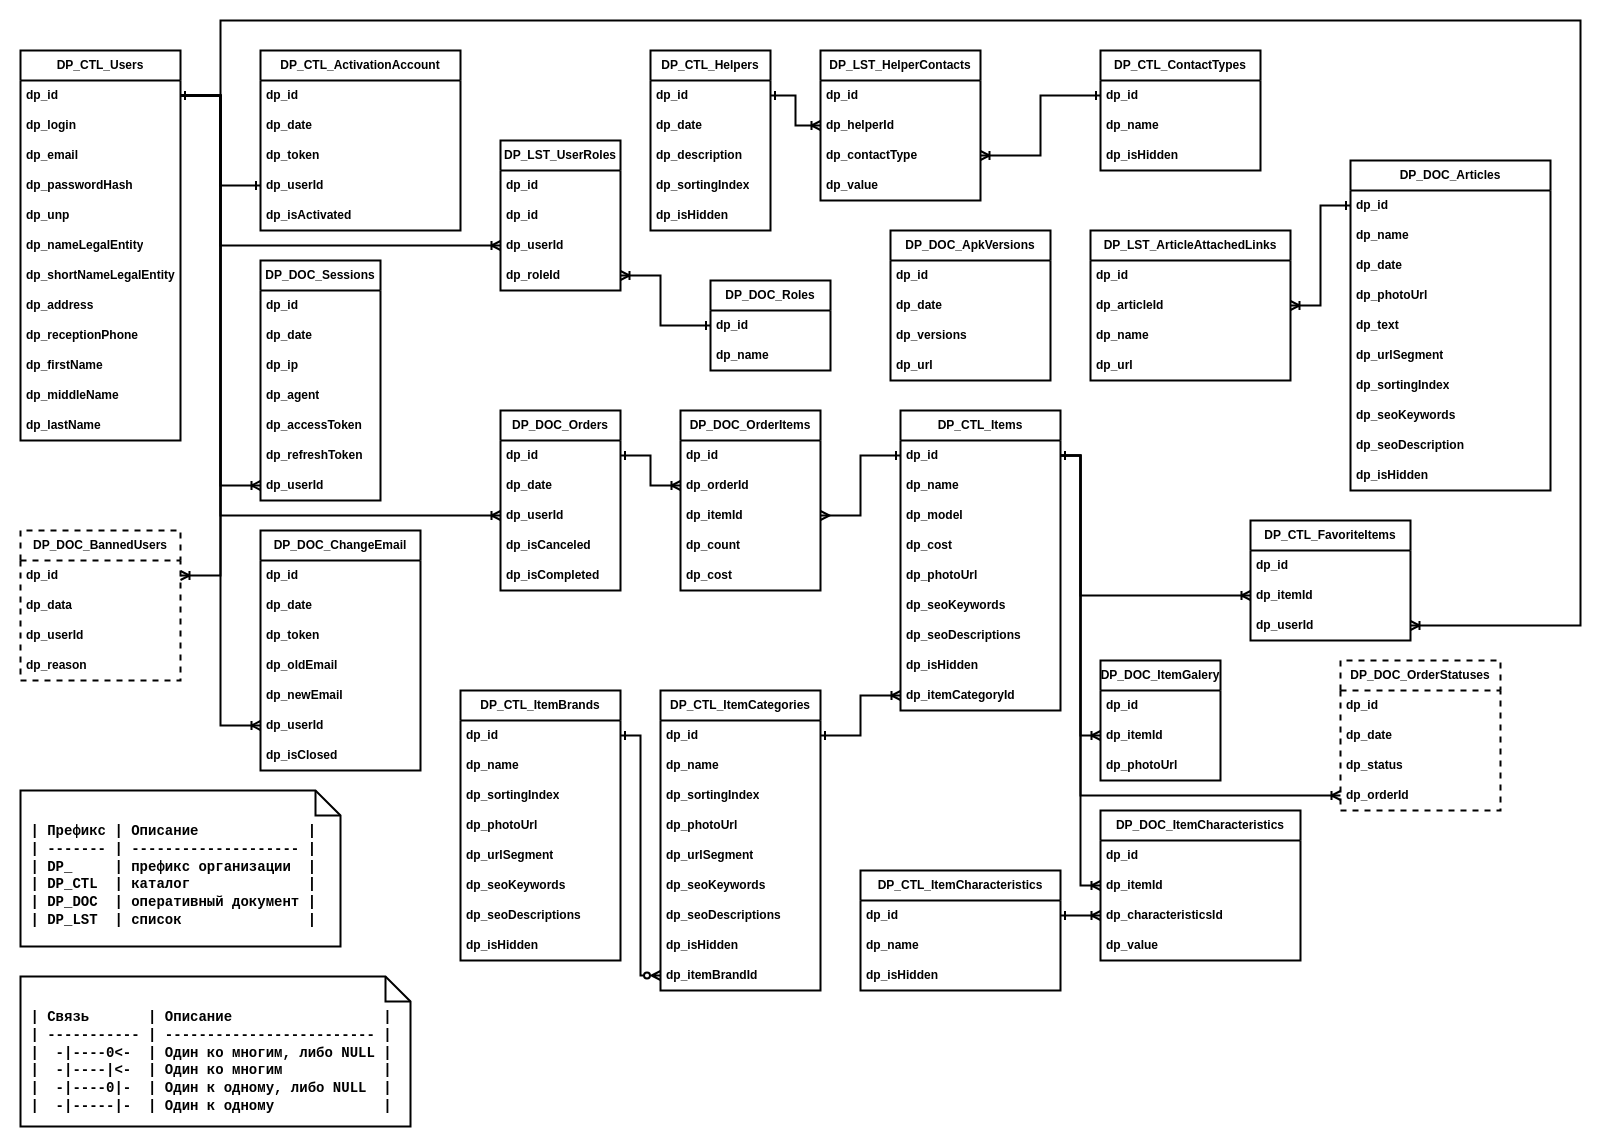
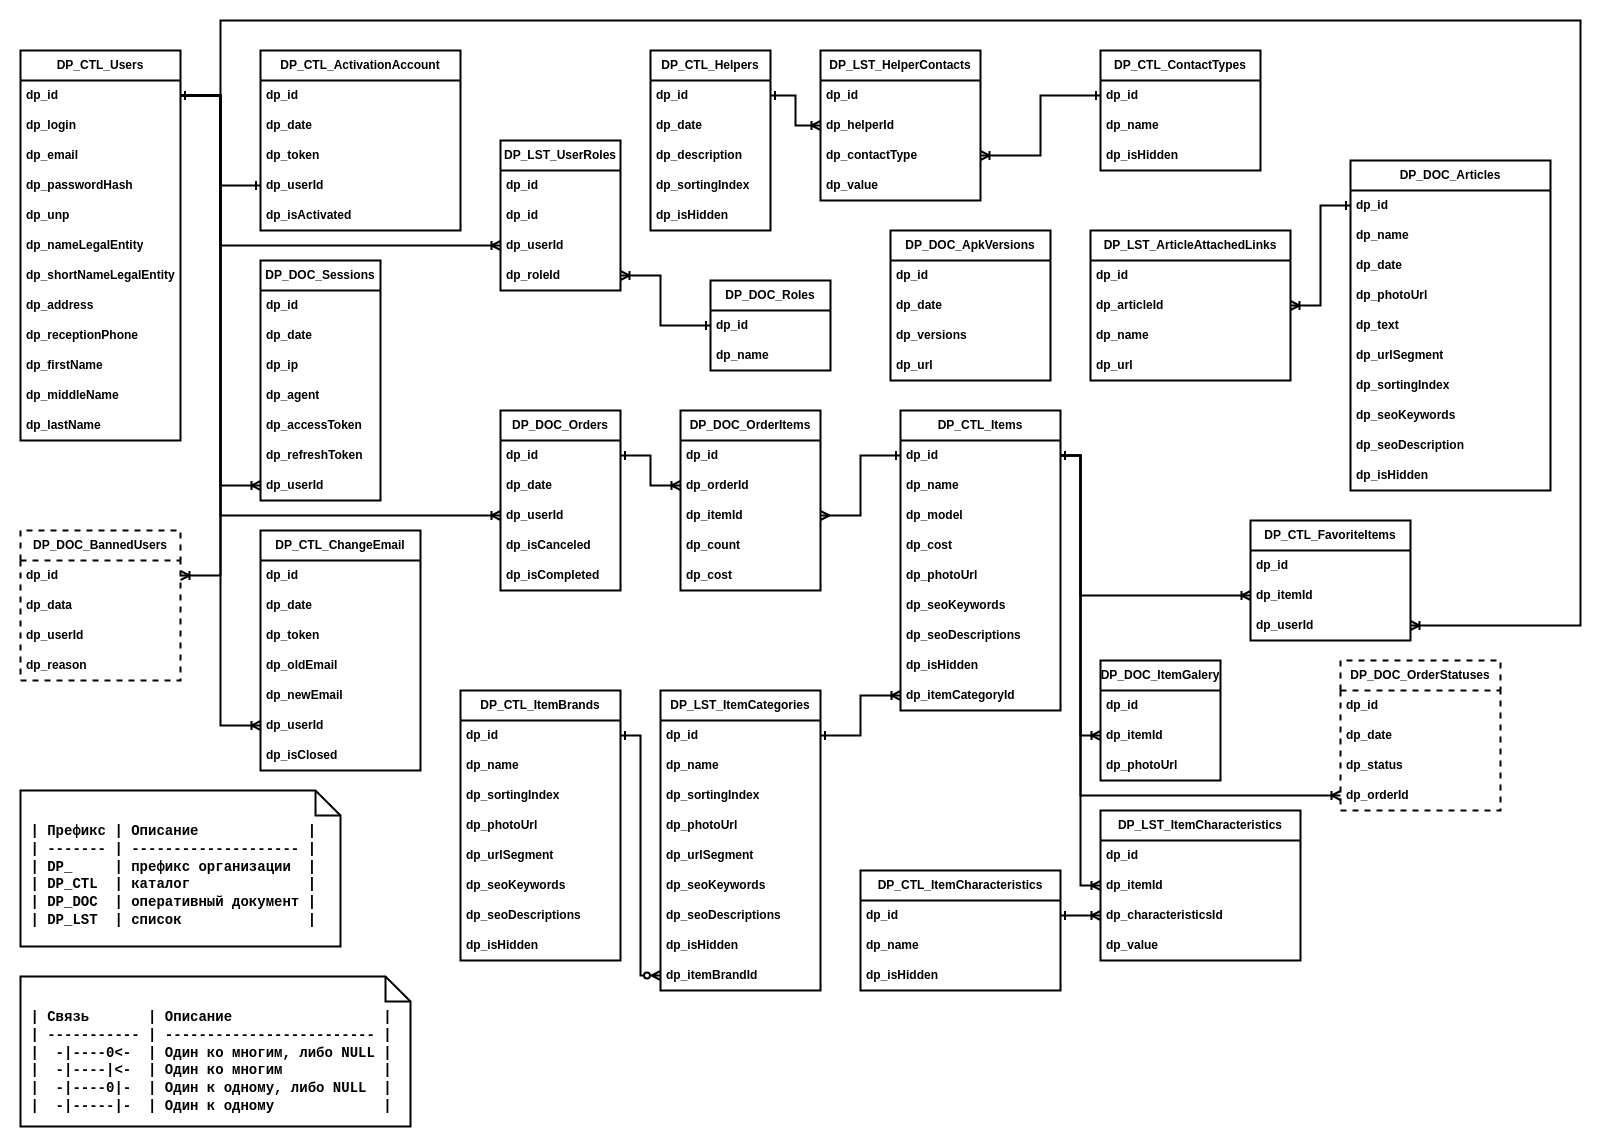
node "DP_DOC_ChangeEmail": label "DP_DOC_ChangeEmail" -> "DP_CTL_ChangeEmail"
node "DP_CTL_ItemCategories": label "DP_CTL_ItemCategories" -> "DP_LST_ItemCategories"
node "DP_DOC_ItemCharacteristics": label "DP_DOC_ItemCharacteristics" -> "DP_LST_ItemCharacteristics"
